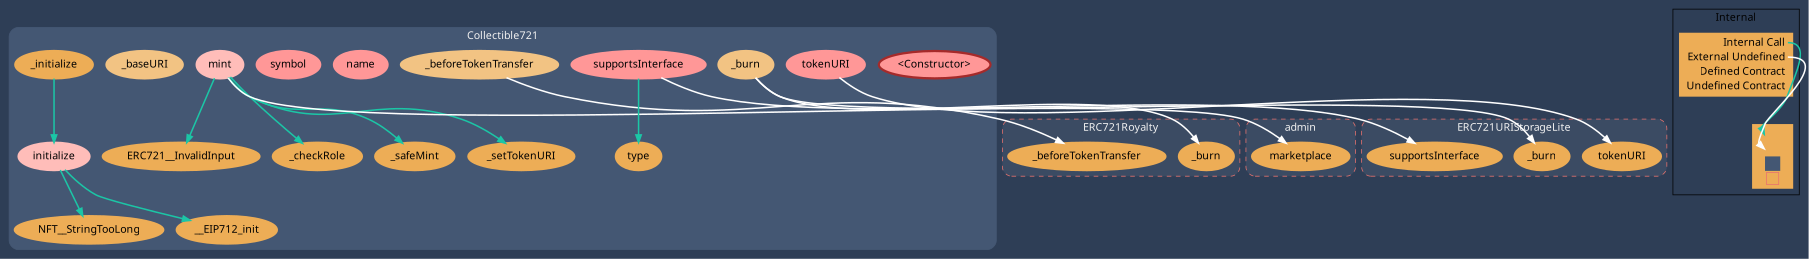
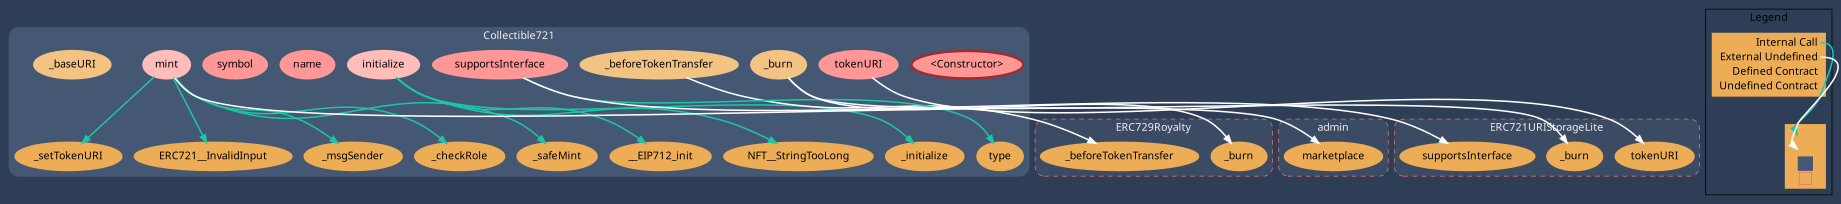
cluster "Internal": label "Internal" -> "Legend"
edge "_initialize" -> "initialize": reversed
cluster "ERC721Royalty": label "ERC721Royalty" -> "ERC729Royalty"
node "_msgSender": added
